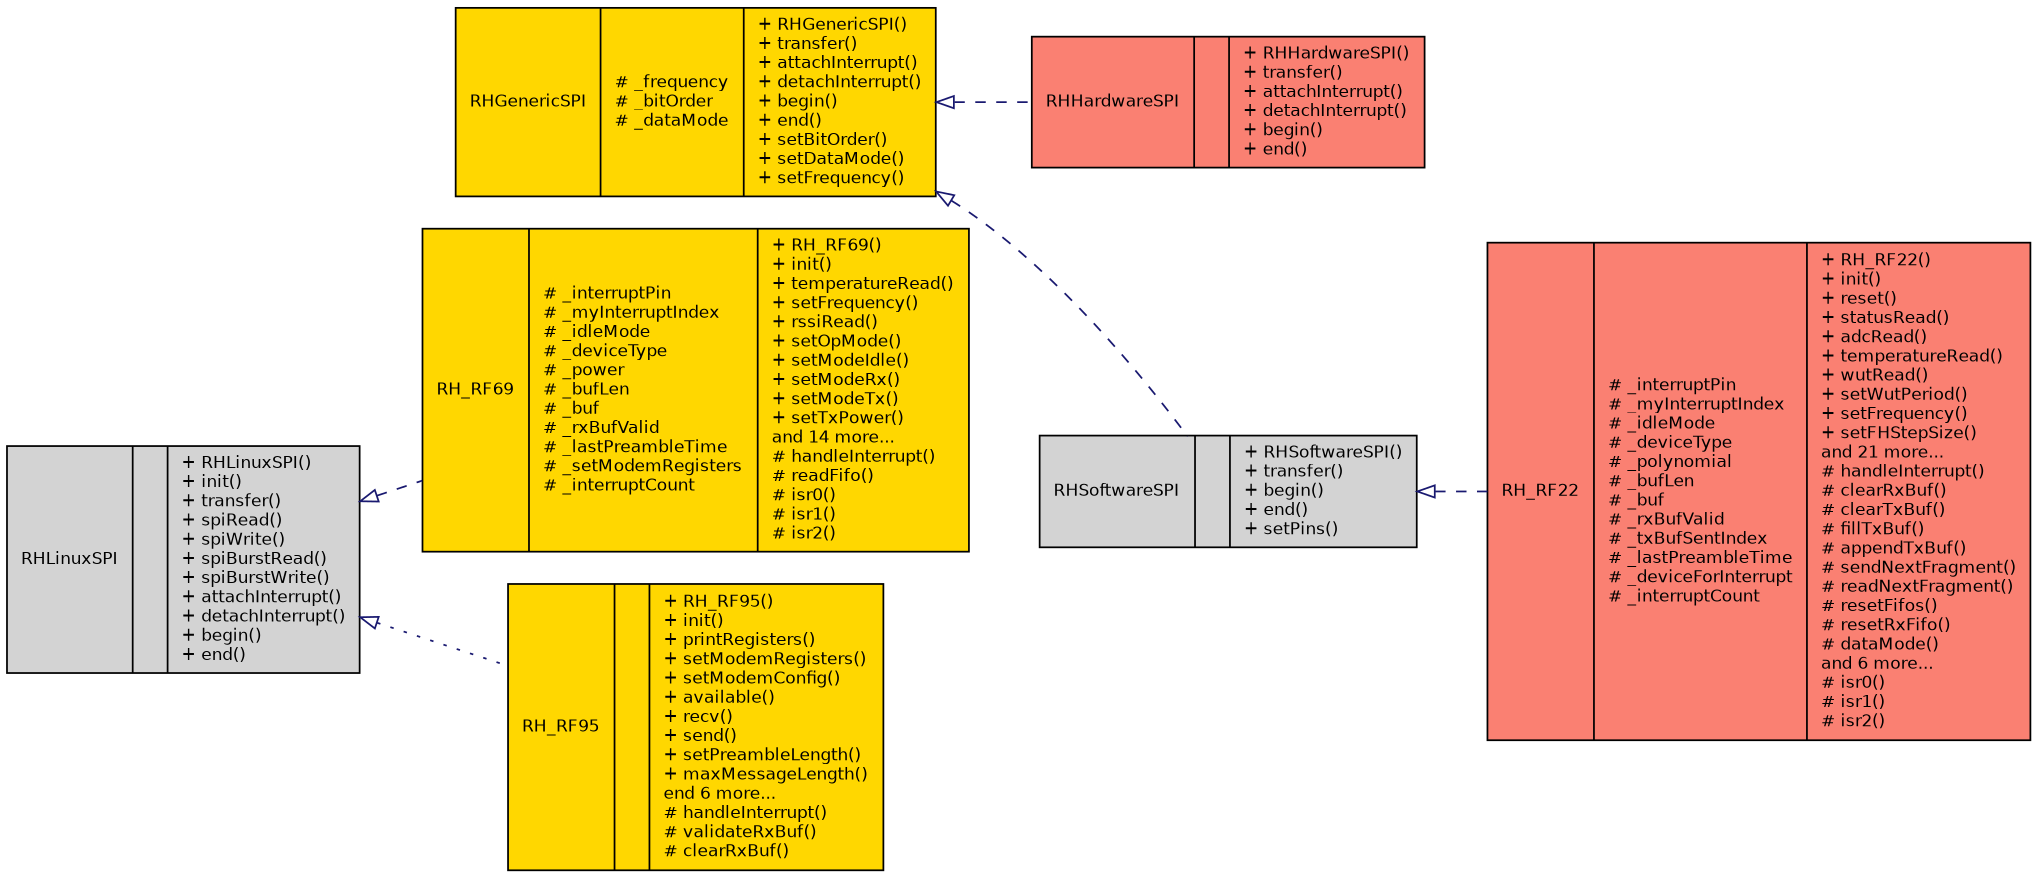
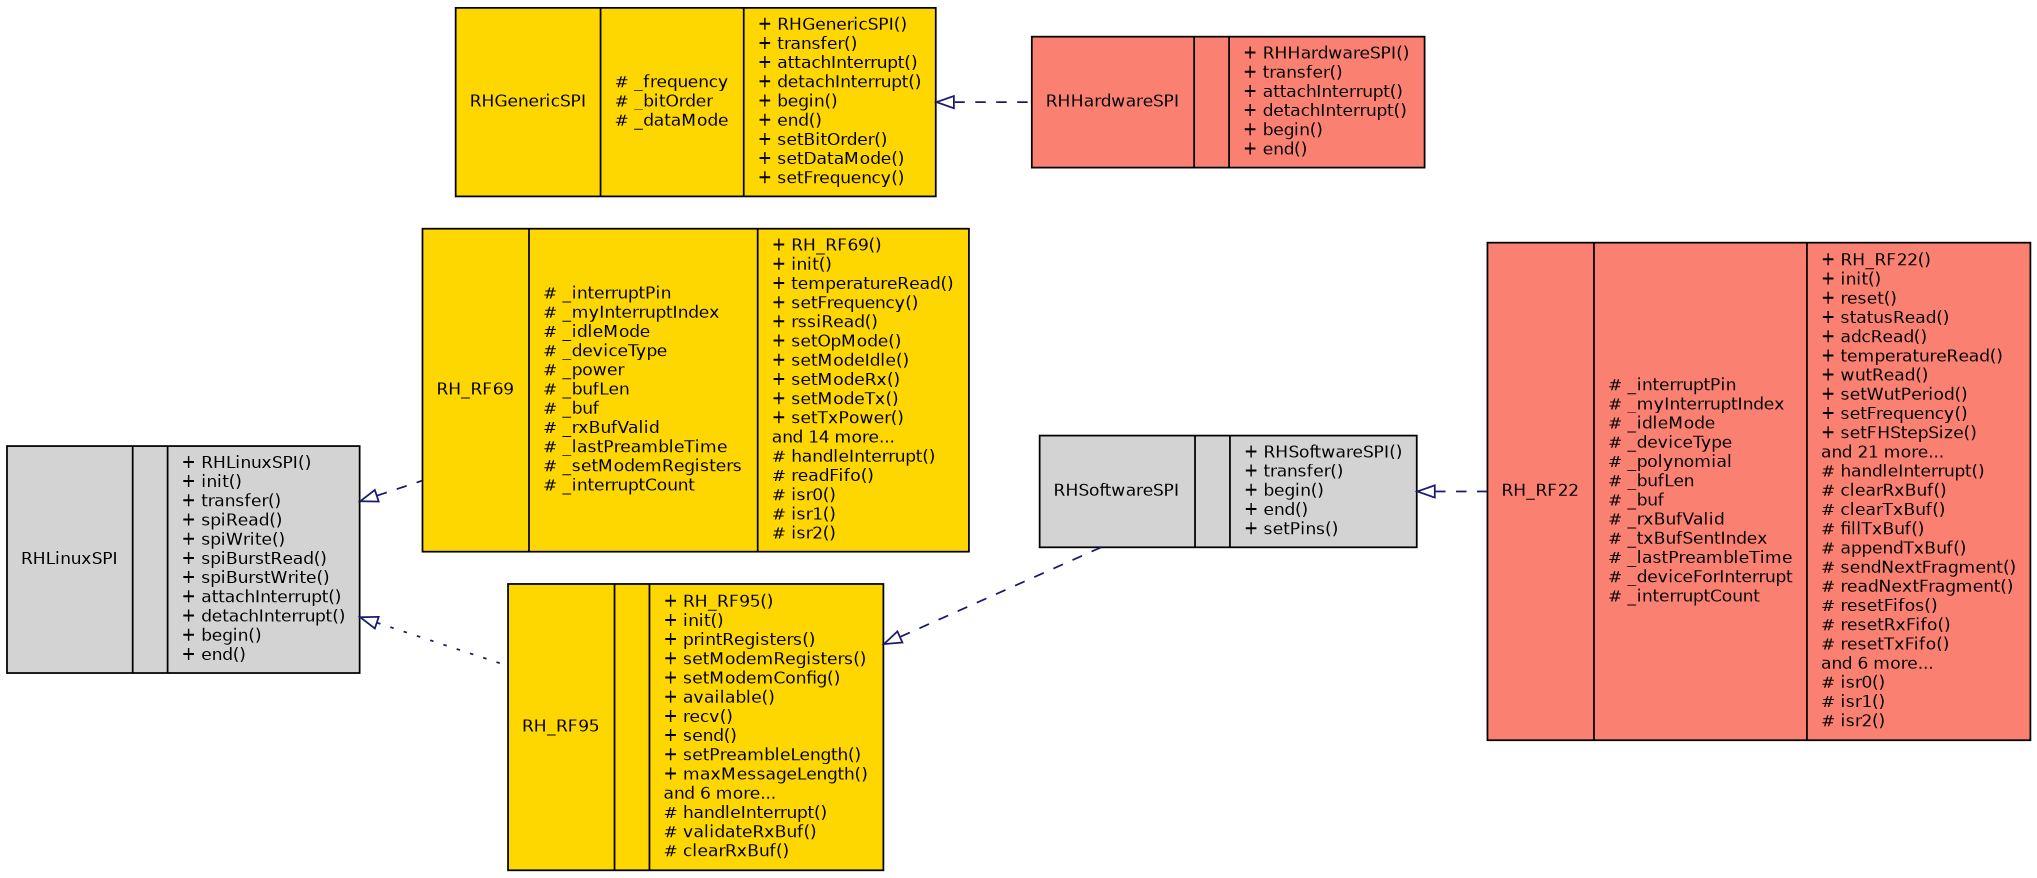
edge "RHSoftwareSPI" -> "RHGenericSPI": now "RHSoftwareSPI" -> "RH_RF95"
node "RH_RF22": text "# dataMode()" -> "# resetTxFifo()"
node "RH_RF95": text "end 6 more..." -> "and 6 more..."
